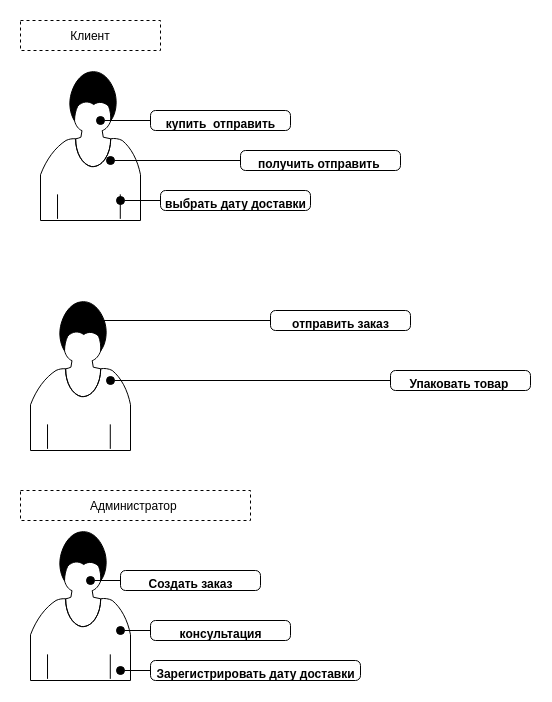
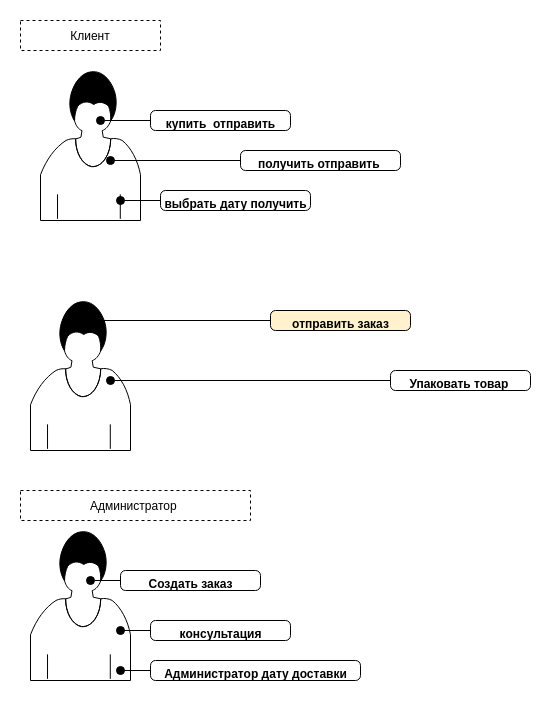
node "выбрать дату доставки": label "выбрать дату доставки" -> "выбрать дату получить"
node "отправить заказ": fillcolor #ffffff -> #fff2cc
node "Зарегистрировать дату доставки": label "Зарегистрировать дату доставки" -> "Администратор дату доставки"
